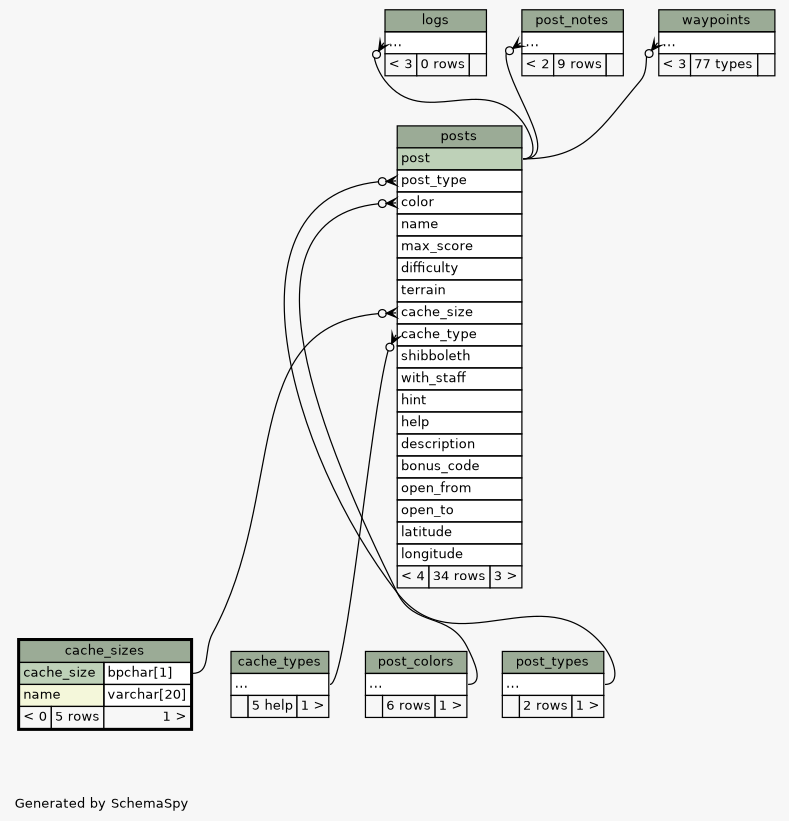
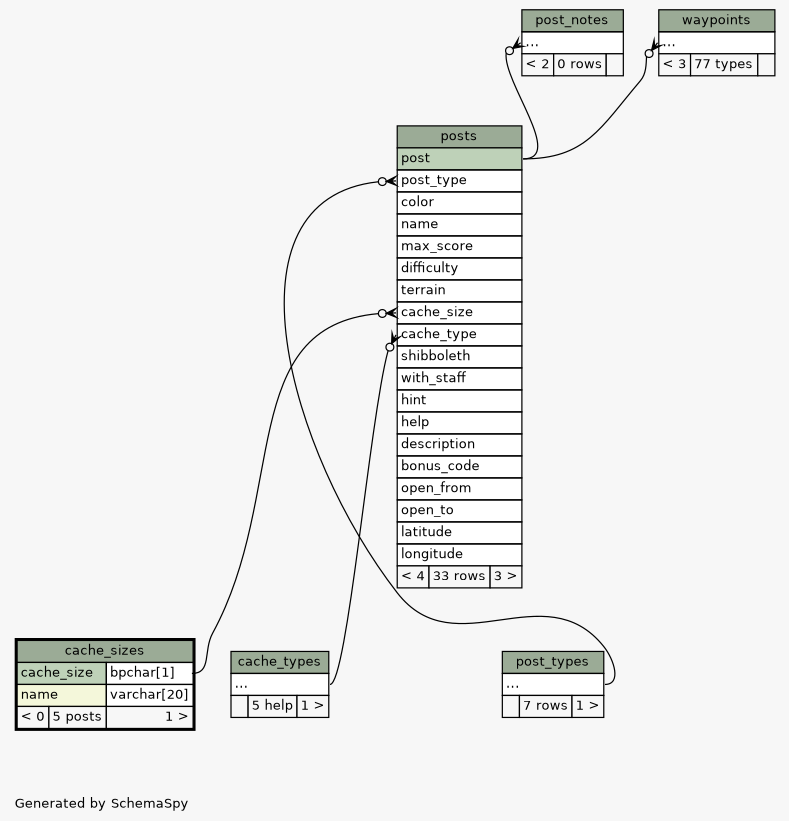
node "logs": removed
node "post_notes": text "9 rows" -> "0 rows"
node "posts": text "34 rows" -> "33 rows"
node "post_colors": removed
node "post_types": text "2 rows" -> "7 rows"
node "cache_sizes": text "5 rows" -> "5 posts"
